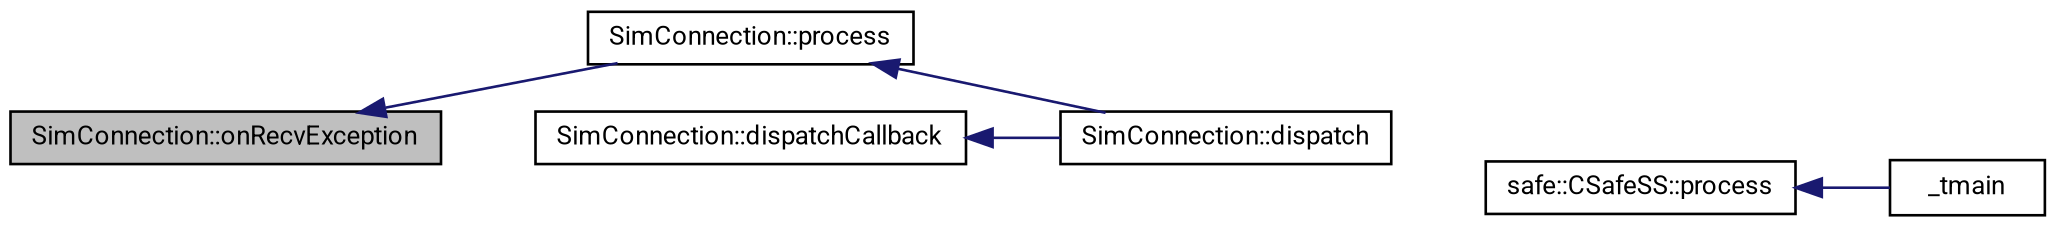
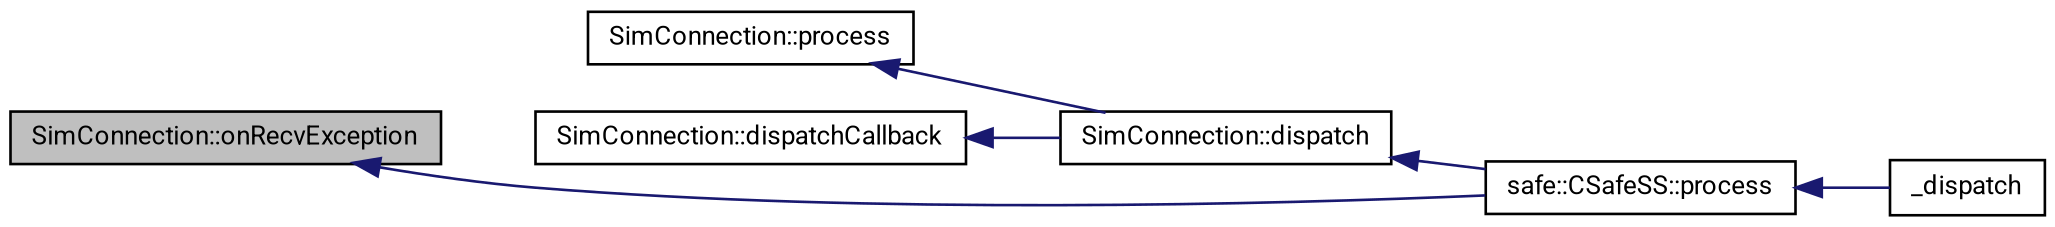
edge "SimConnection::process" -> "SimConnection::onRecvException": now "safe::CSafeSS::process" -> "SimConnection::onRecvException"
edge "safe::CSafeSS::process" -> "SimConnection::dispatch": added
node "_tmain": label "_tmain" -> "_dispatch"
